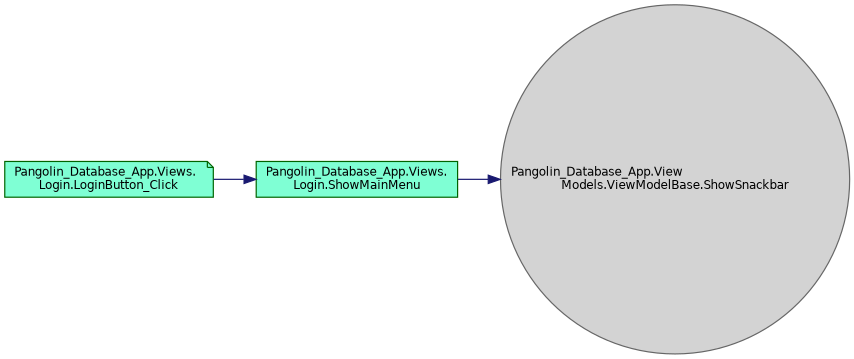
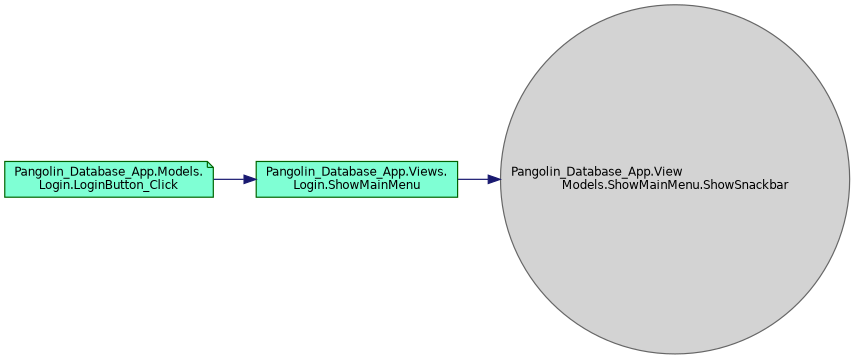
node "Pangolin_Database_App.Views. Login.LoginButton_Click": label "Pangolin_Database_App.Views. Login.LoginButton_Click" -> "Pangolin_Database_App.Models. Login.LoginButton_Click"
node "Pangolin_Database_App.View Models.ViewModelBase.ShowSnackbar": label "Pangolin_Database_App.View Models.ViewModelBase.ShowSnackbar" -> "Pangolin_Database_App.View Models.ShowMainMenu.ShowSnackbar"
